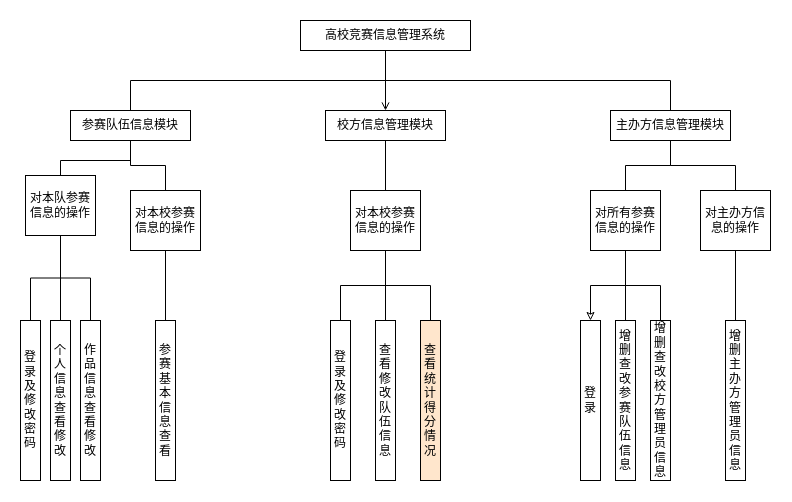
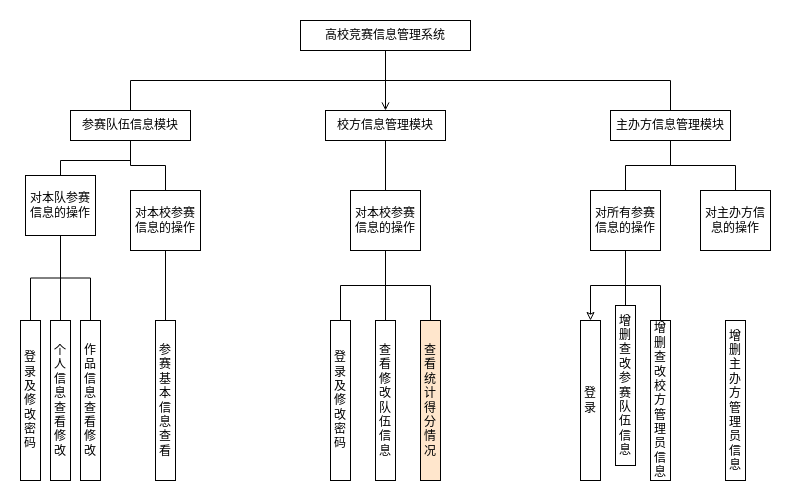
edge "对主办方信息的操作" -- "增删主办方管理员信息": removed
node "增删查改参赛队伍信息": moved (626, 401) -> (626, 386)
